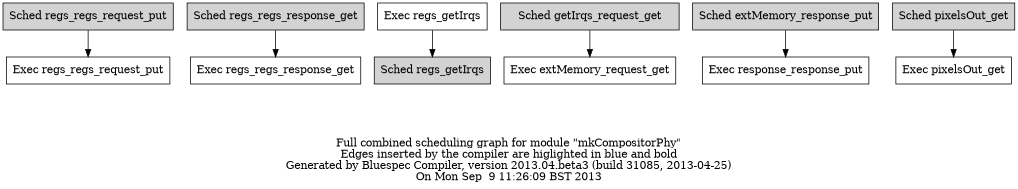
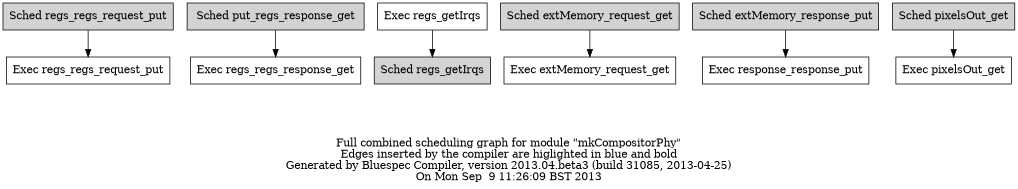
node "Sched regs_regs_response_get": label "Sched regs_regs_response_get" -> "Sched put_regs_response_get"
node "Sched getIrqs_request_get": label "Sched getIrqs_request_get" -> "Sched extMemory_request_get"
